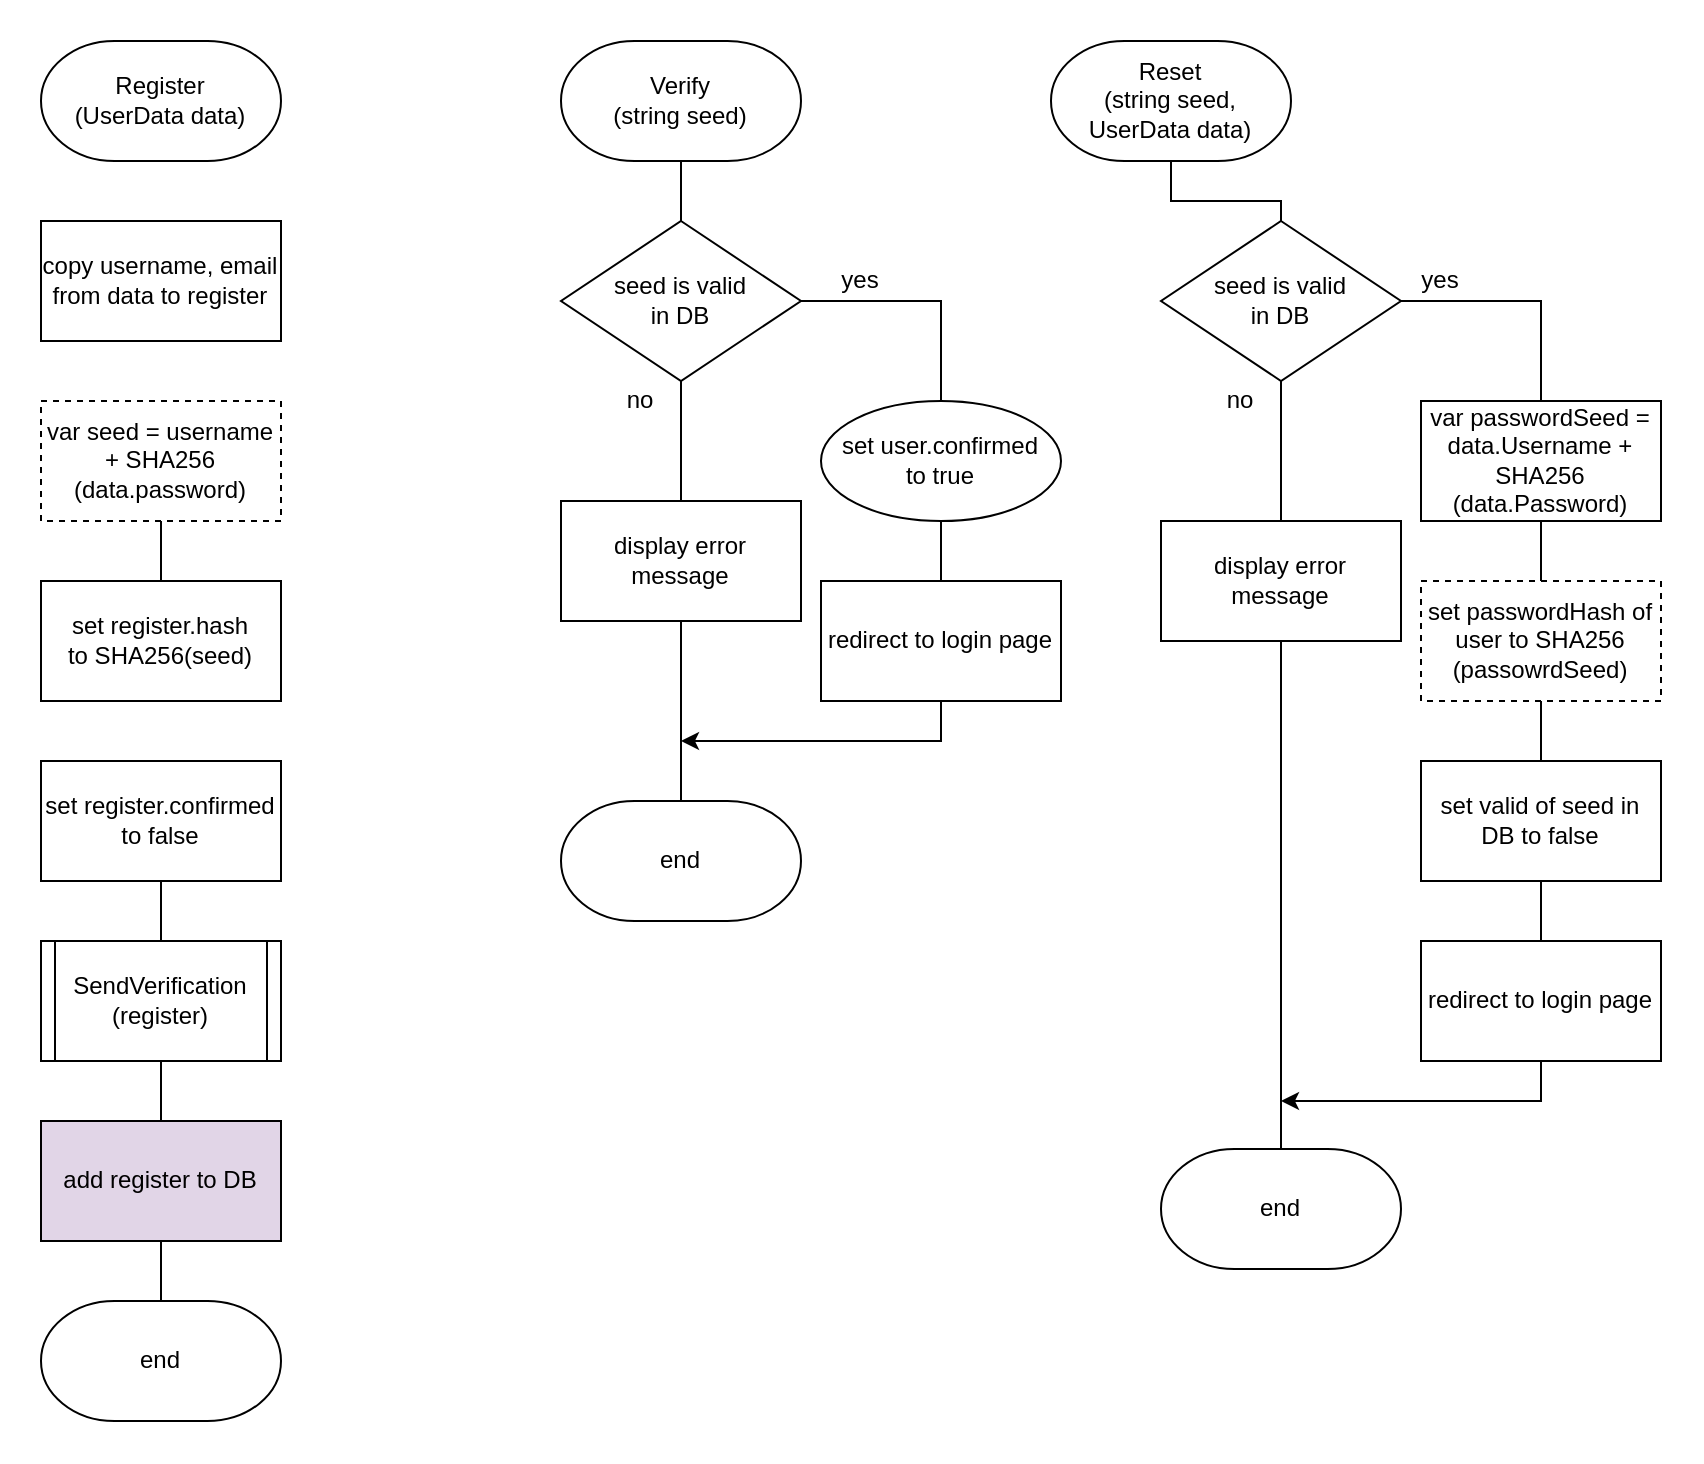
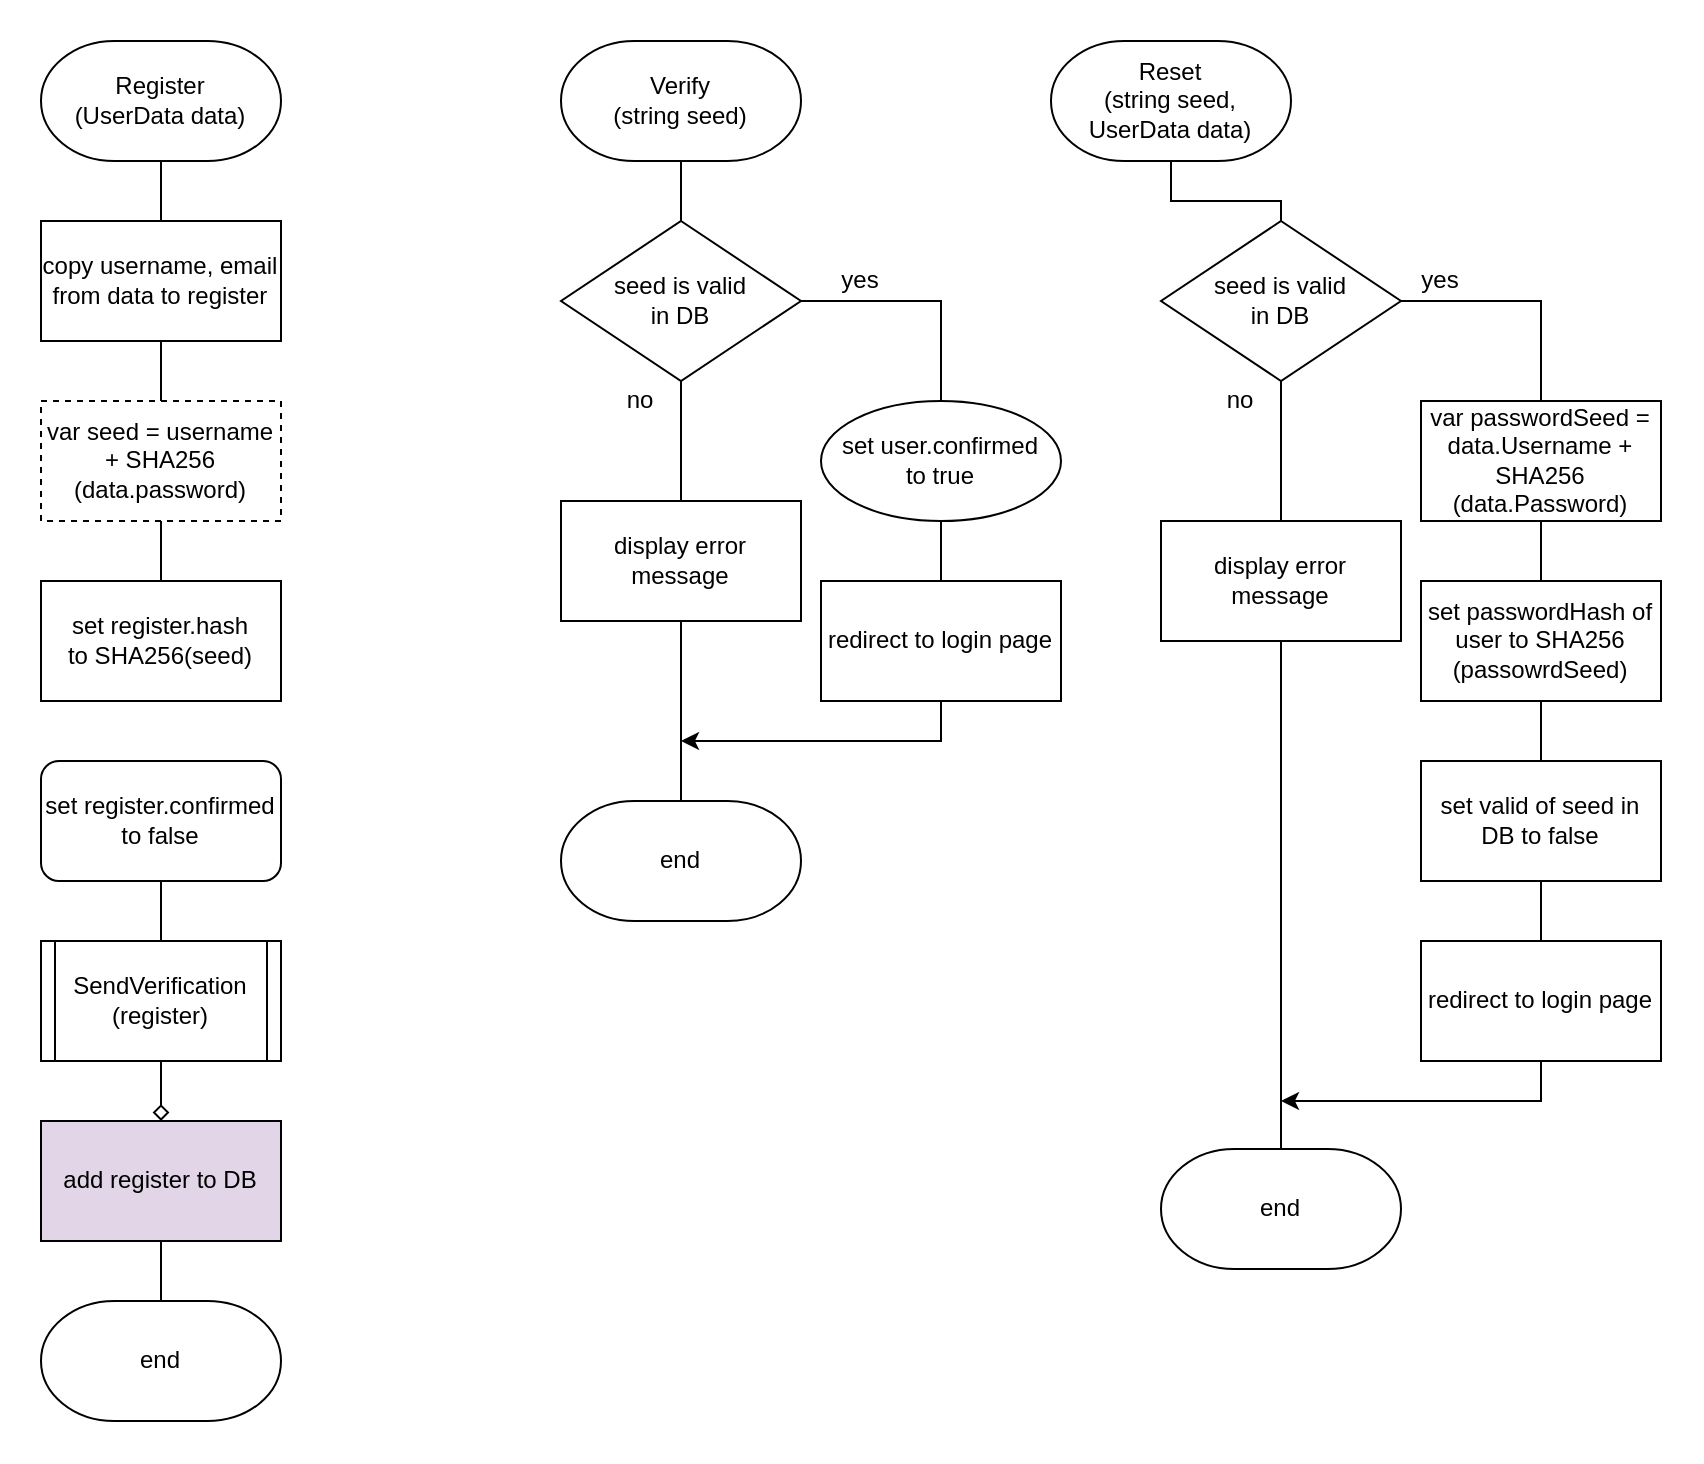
edge "Register (UserData data)" -- "copy username, email from data to register": added
edge "copy username, email from data to register" -- "var seed = username + SHA256 (data.password)": added
node "set passwordHash of user to SHA256 (passowrdSeed)": style dashed -> solid
node "set register.confirmed to false": shape rectangle -> rounded rectangle
edge "SendVerification (register)" -- "add register to DB": arrowhead none -> diamond
